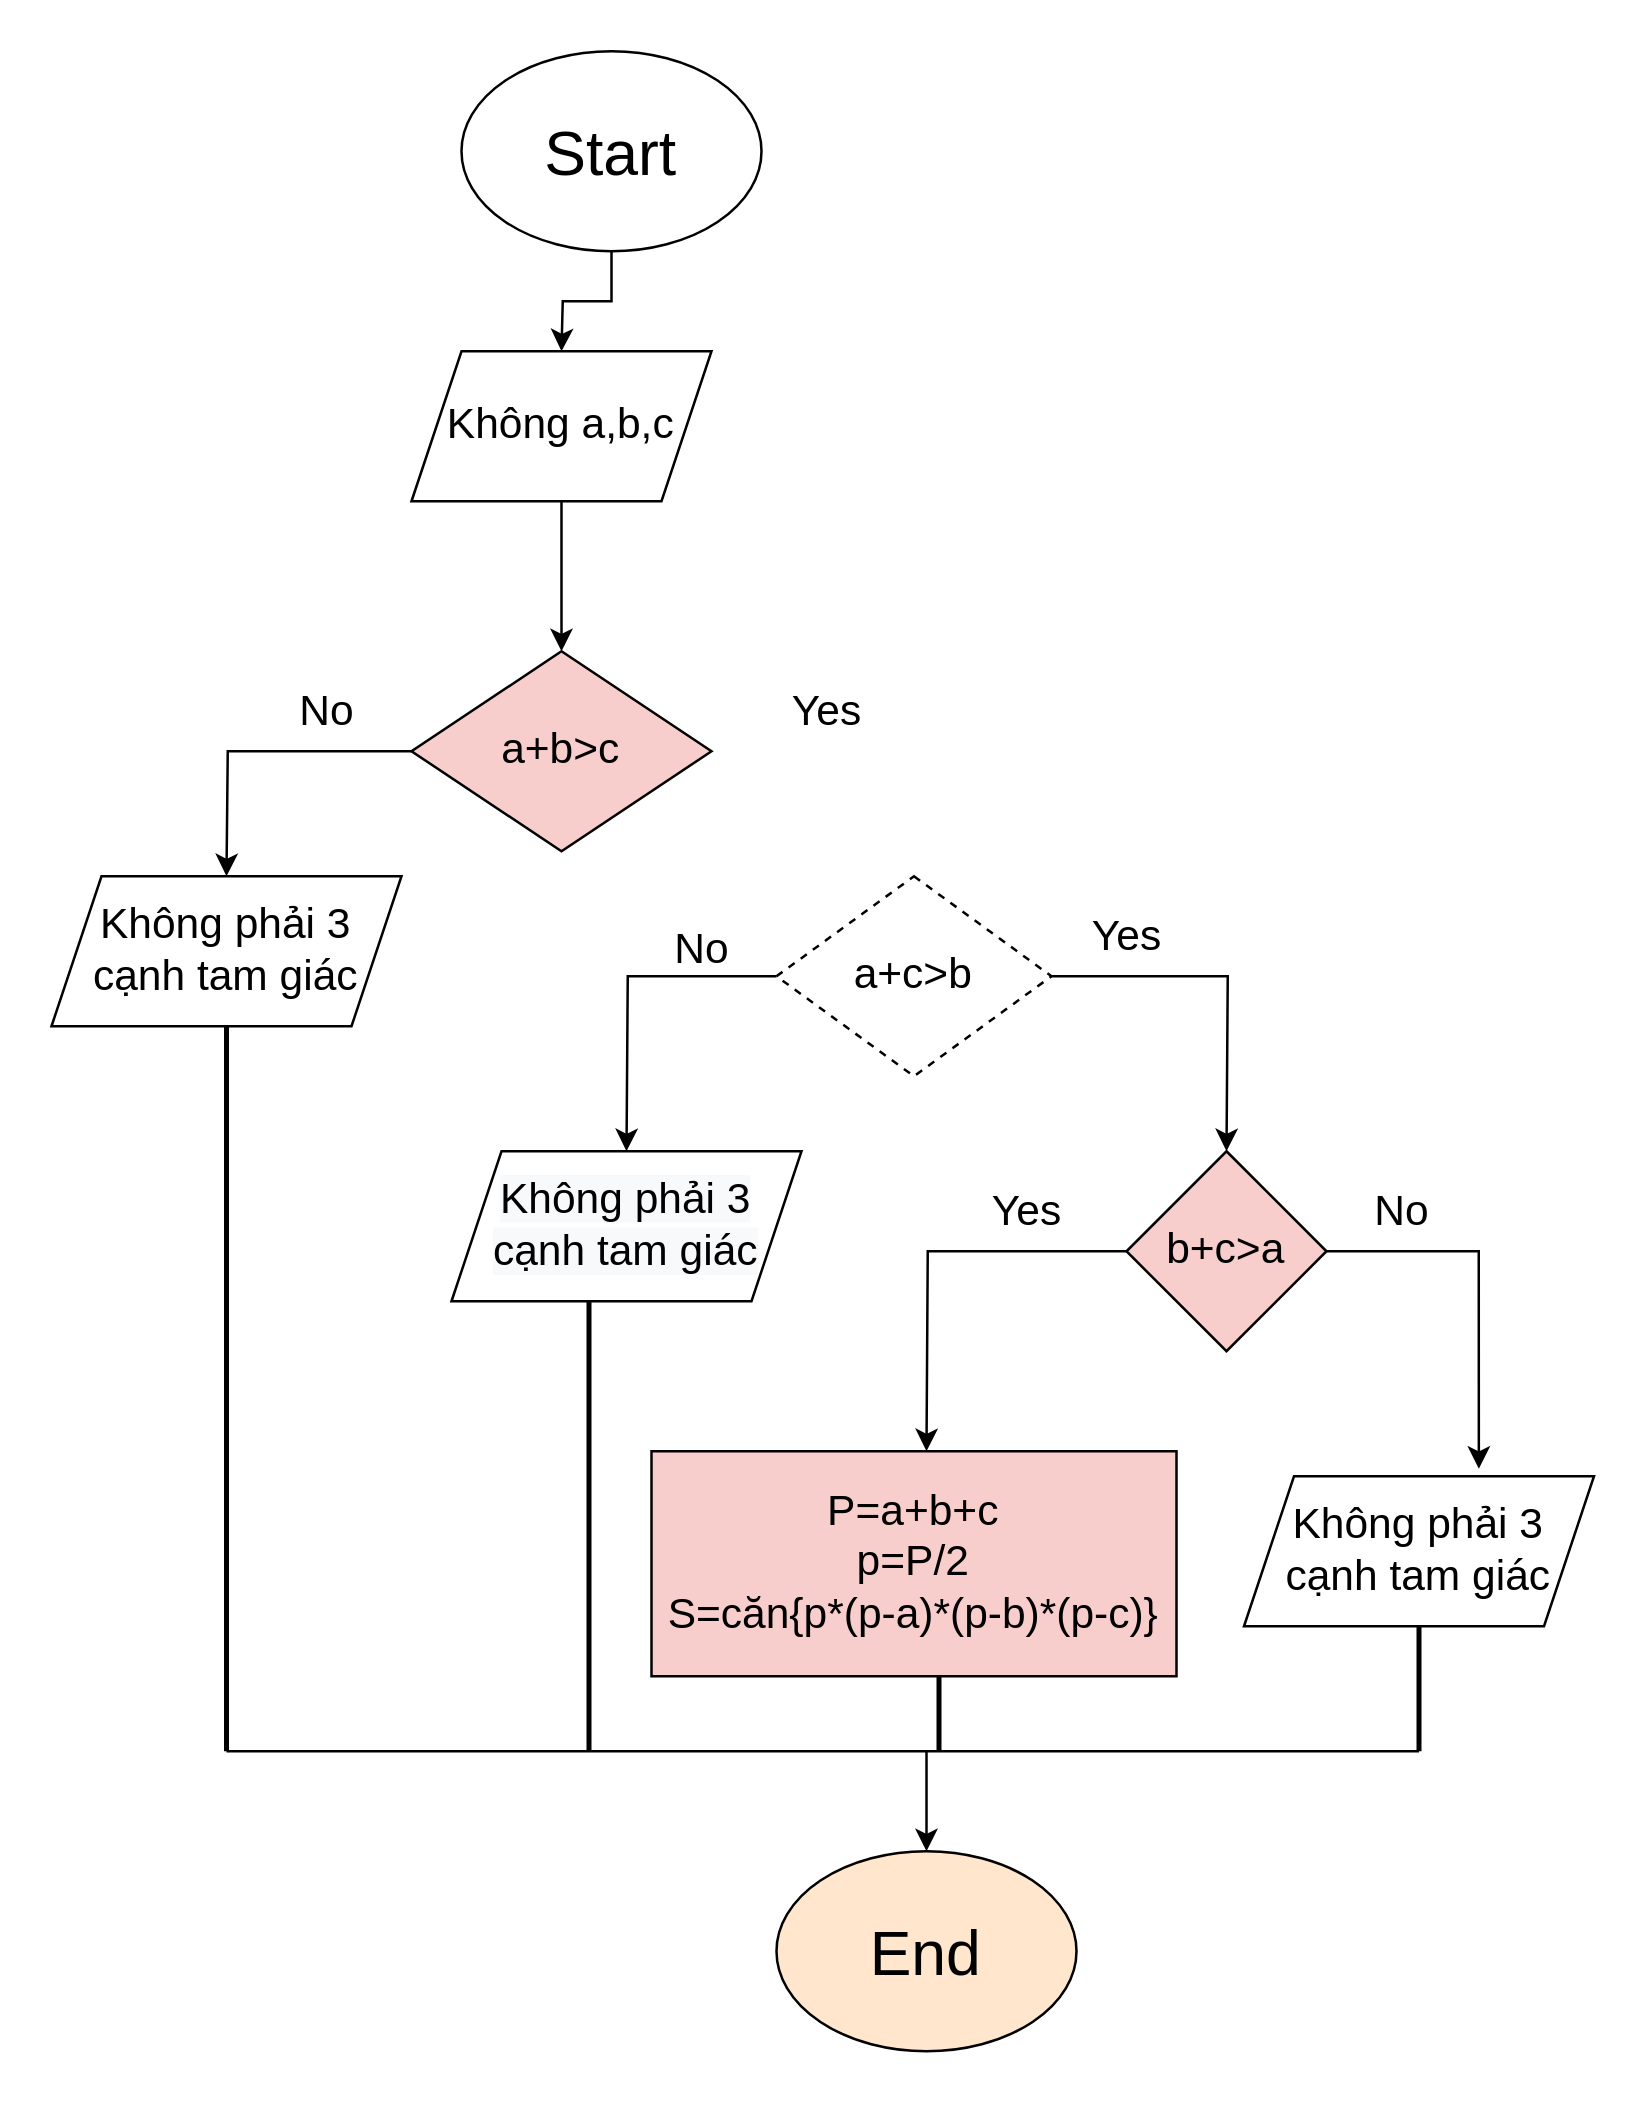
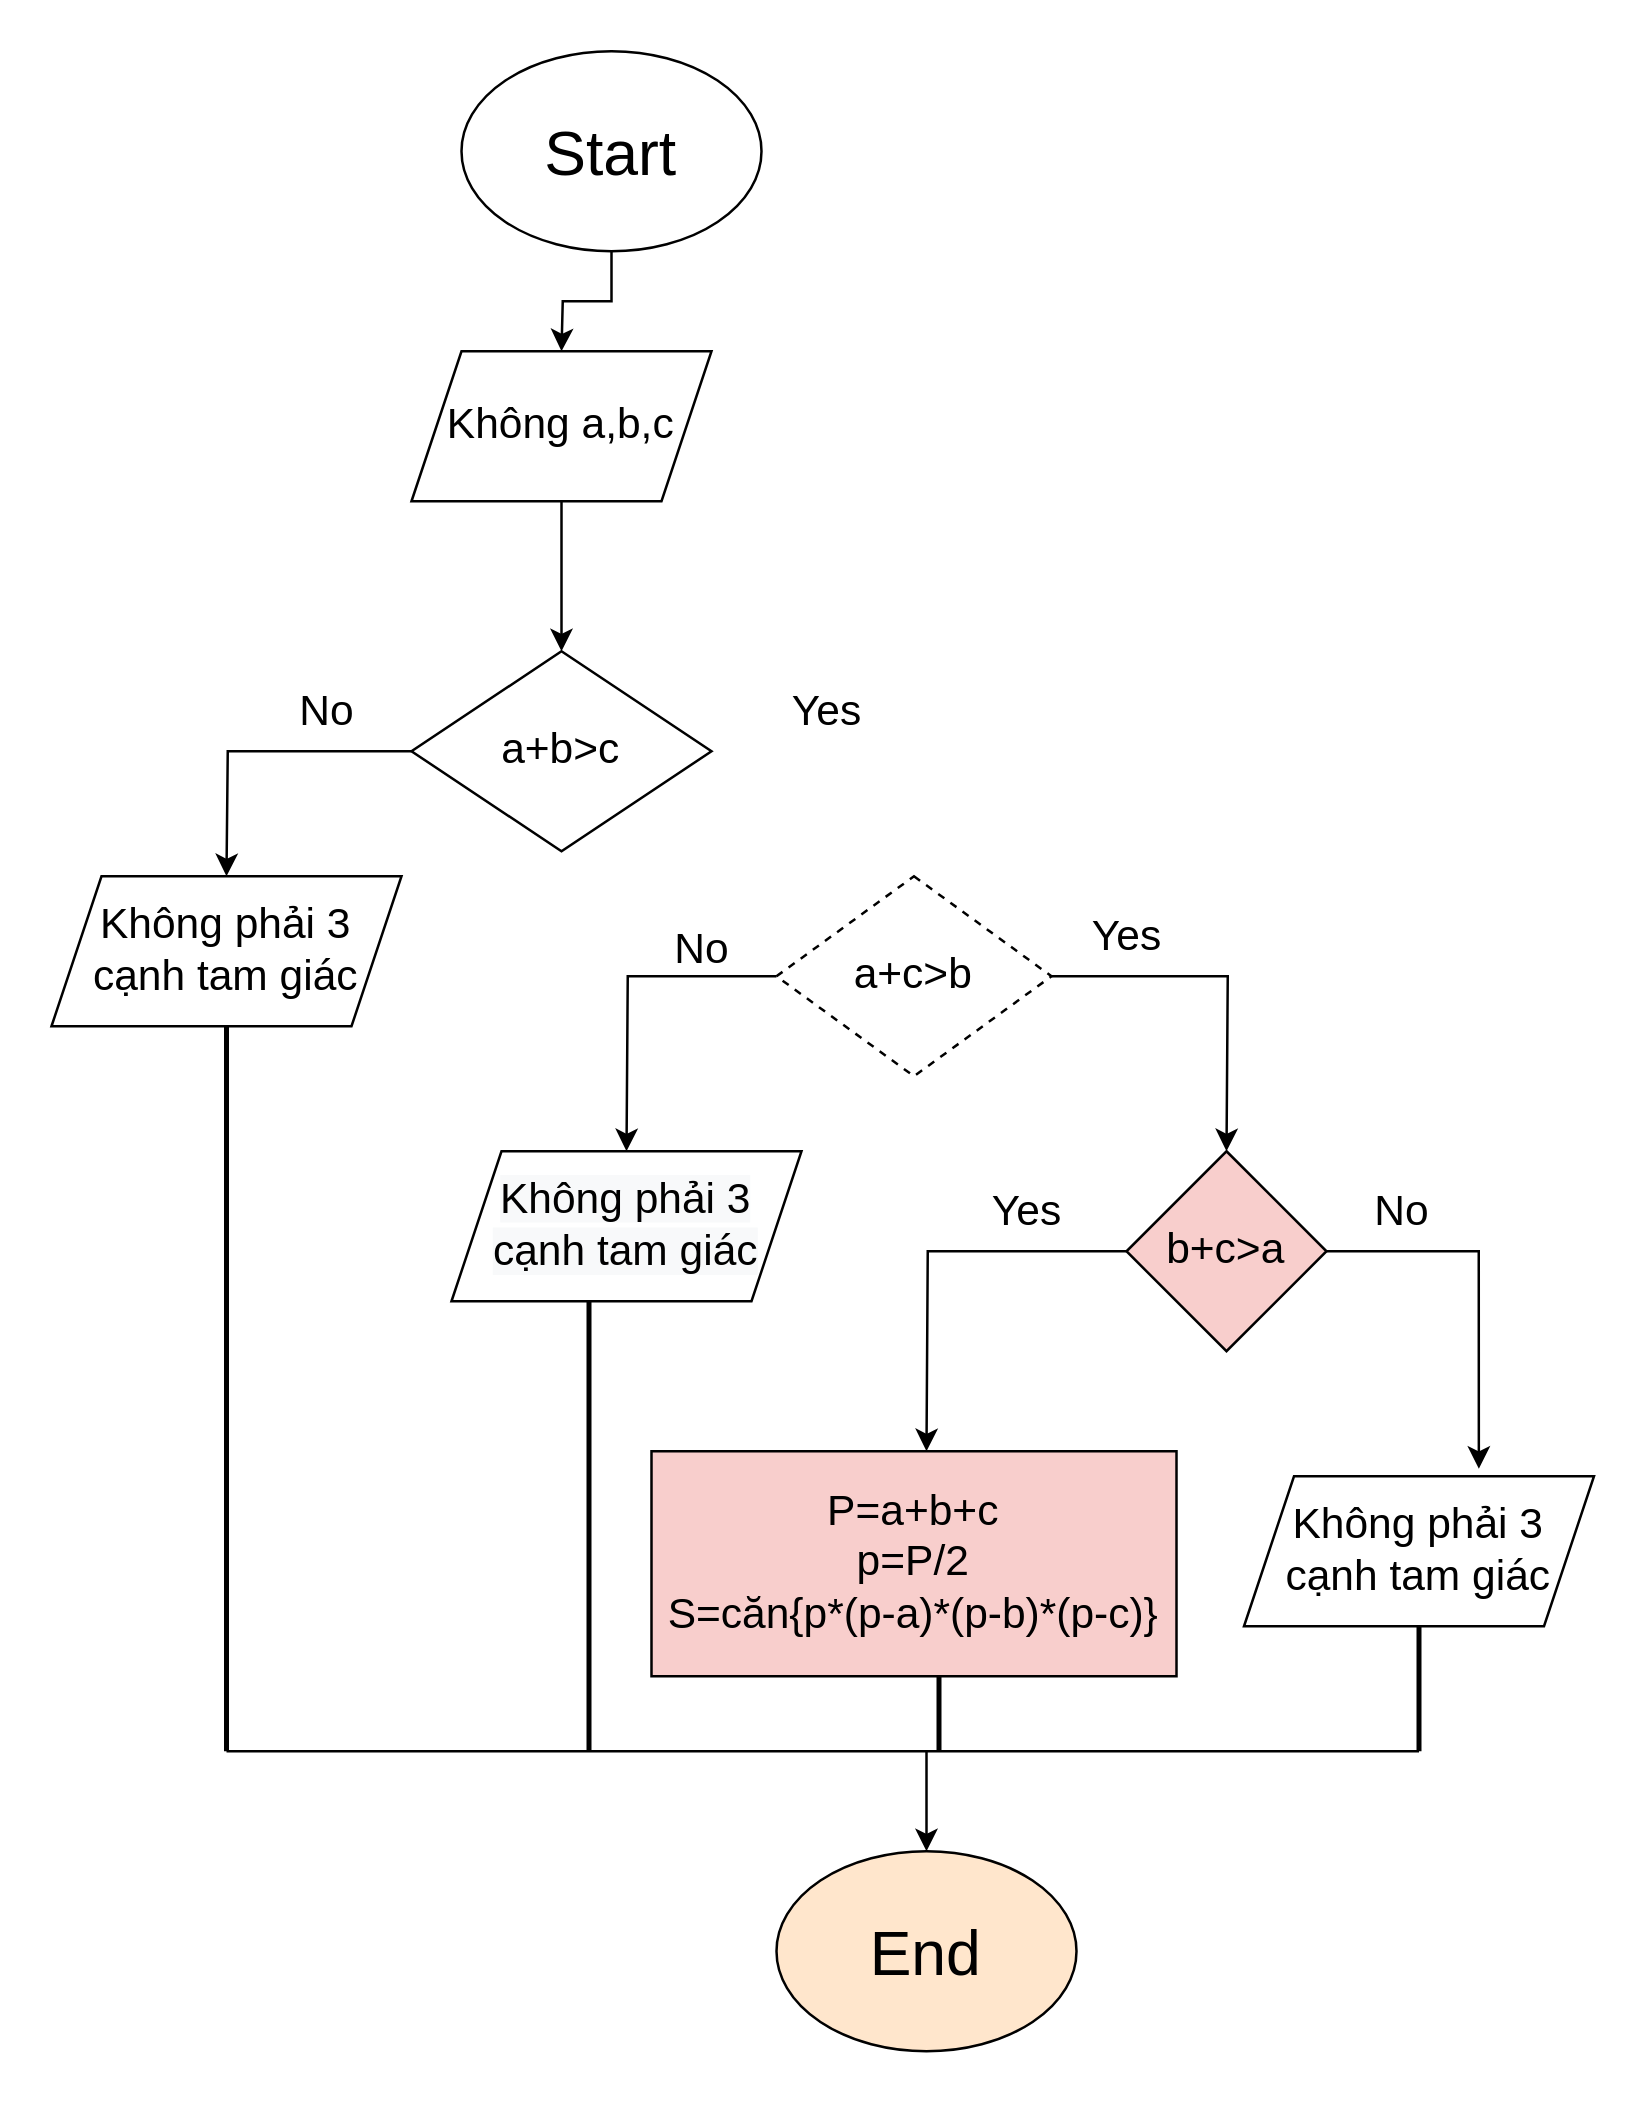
node "a+b>c": fillcolor #f8cecc -> #ffffff
